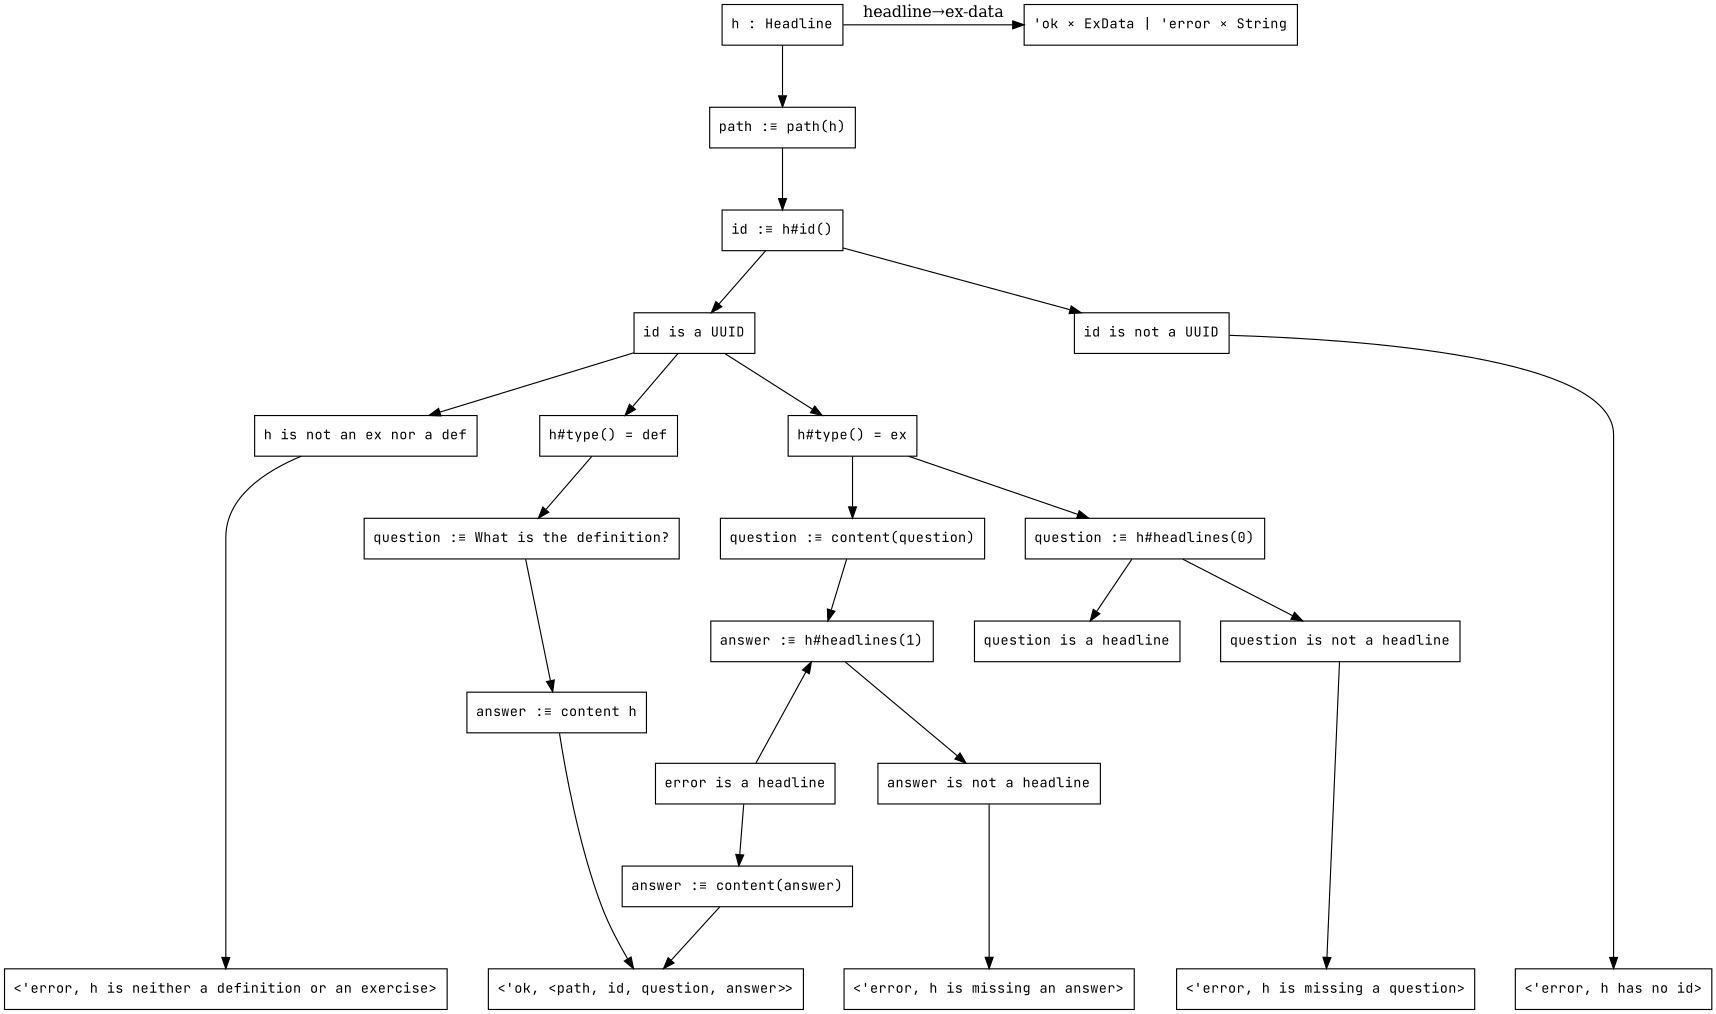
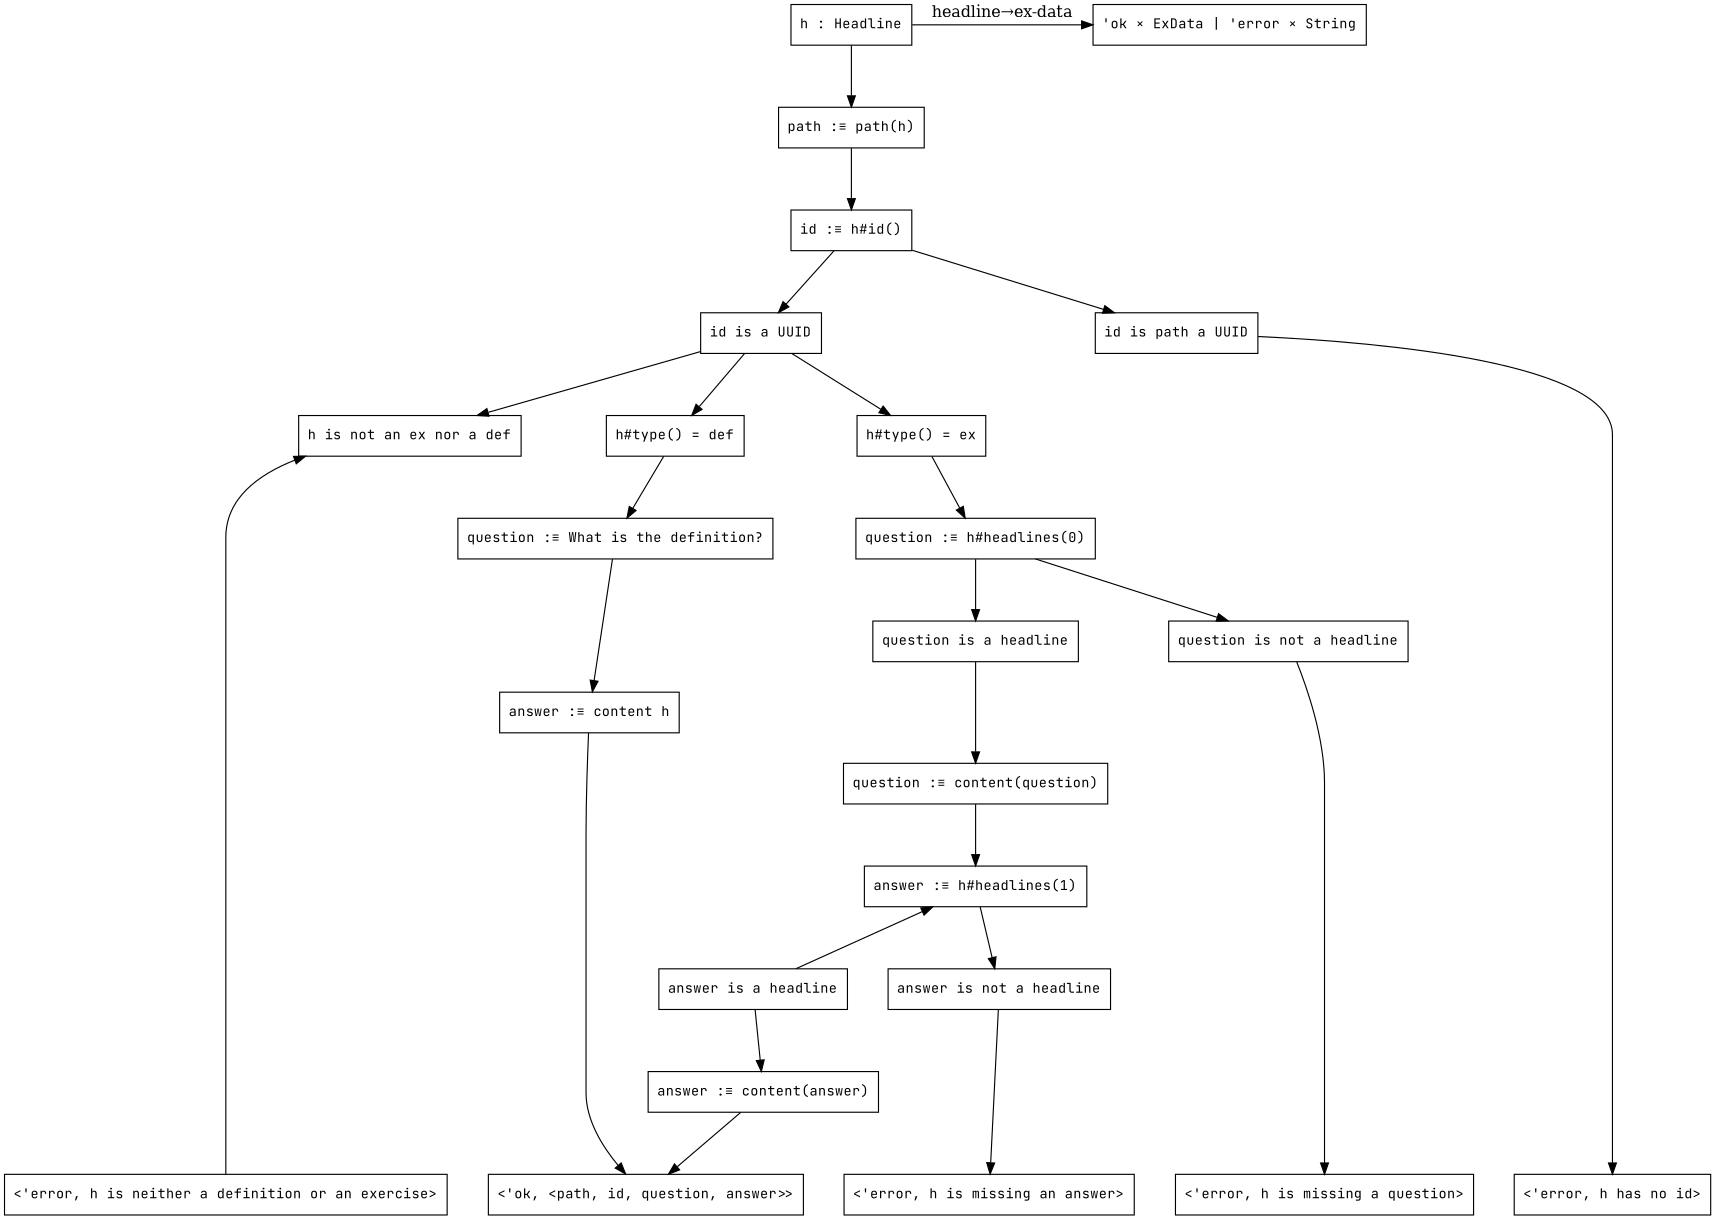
node "id is not a UUID": label "id is not a UUID" -> "id is path a UUID"
edge "h#type() = ex" -> "question :≡ content(question)": now "question is a headline" -> "question :≡ content(question)"
edge "h is not an ex nor a def" -> "<'error, h is neither a definition or an exercise>": reversed
node "error is a headline": label "error is a headline" -> "answer is a headline"
